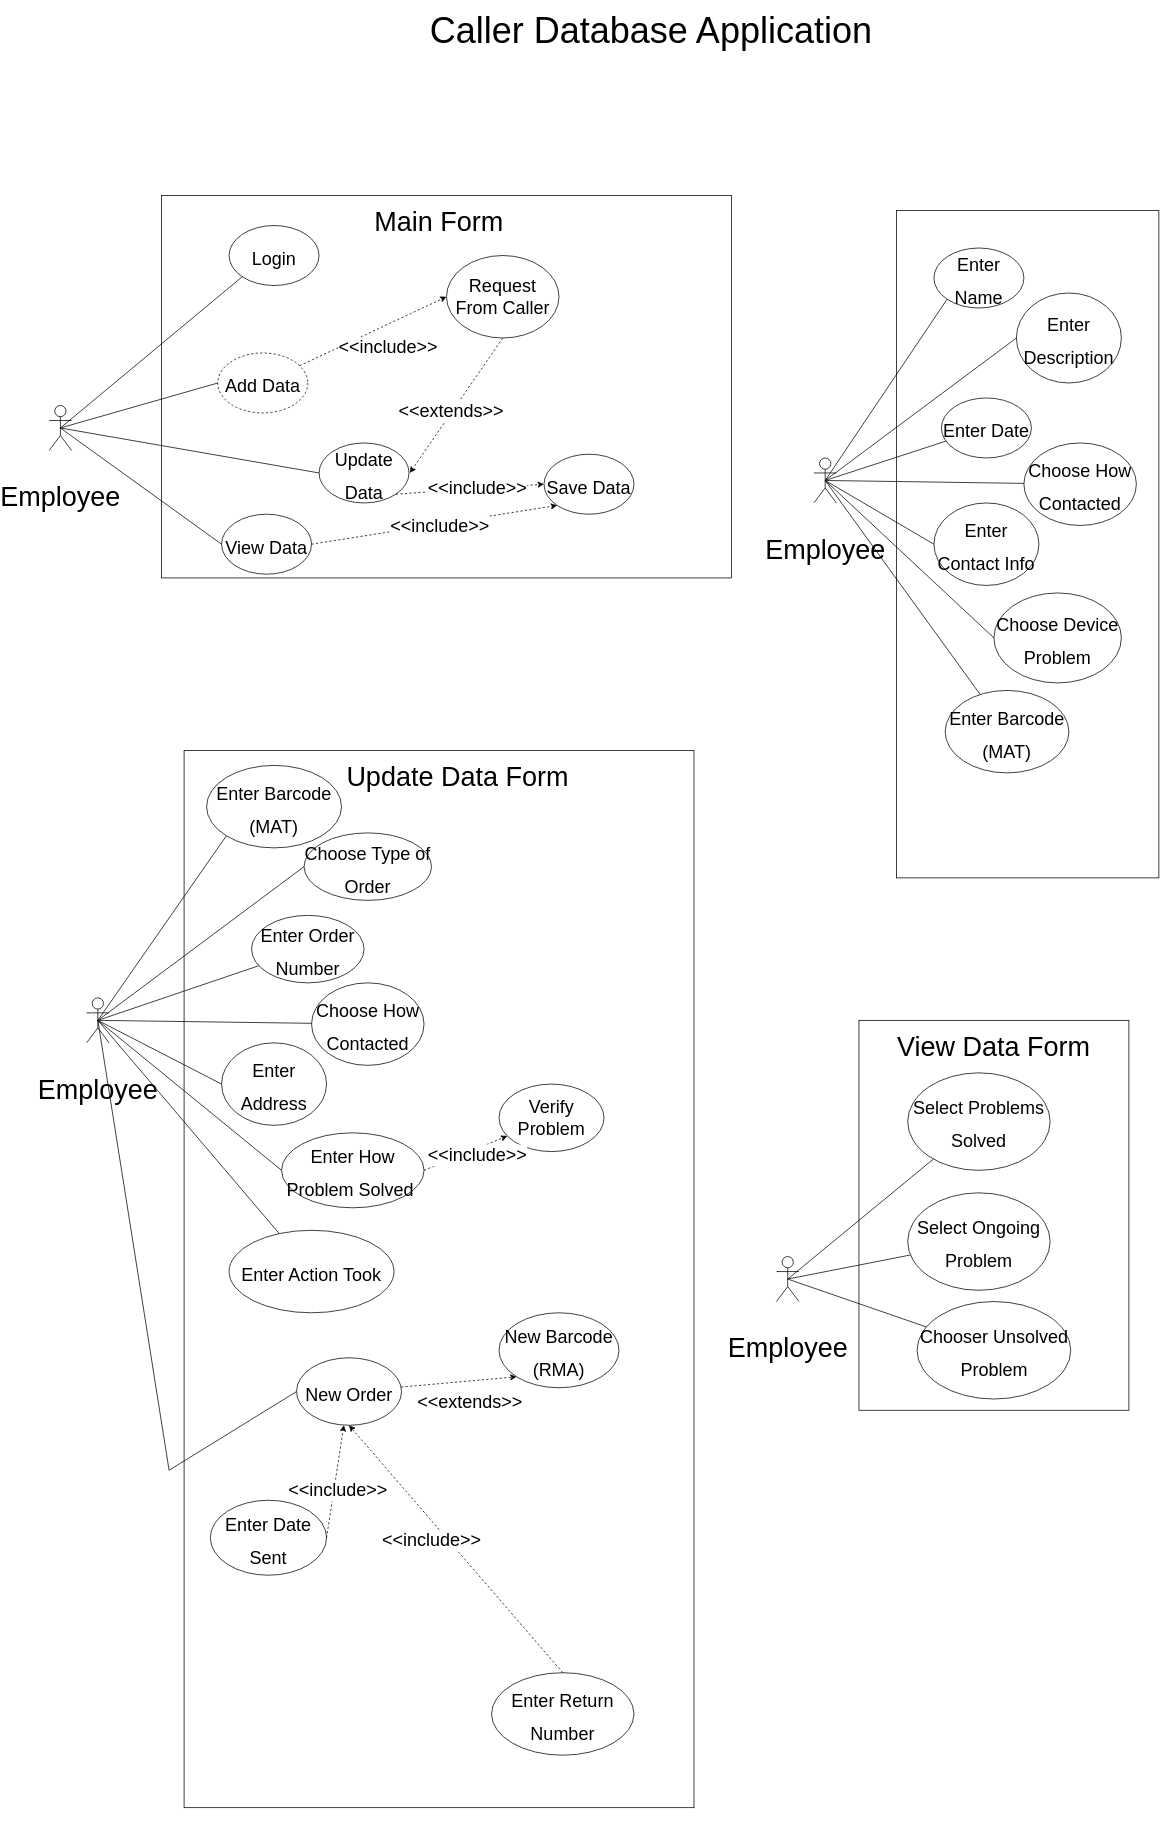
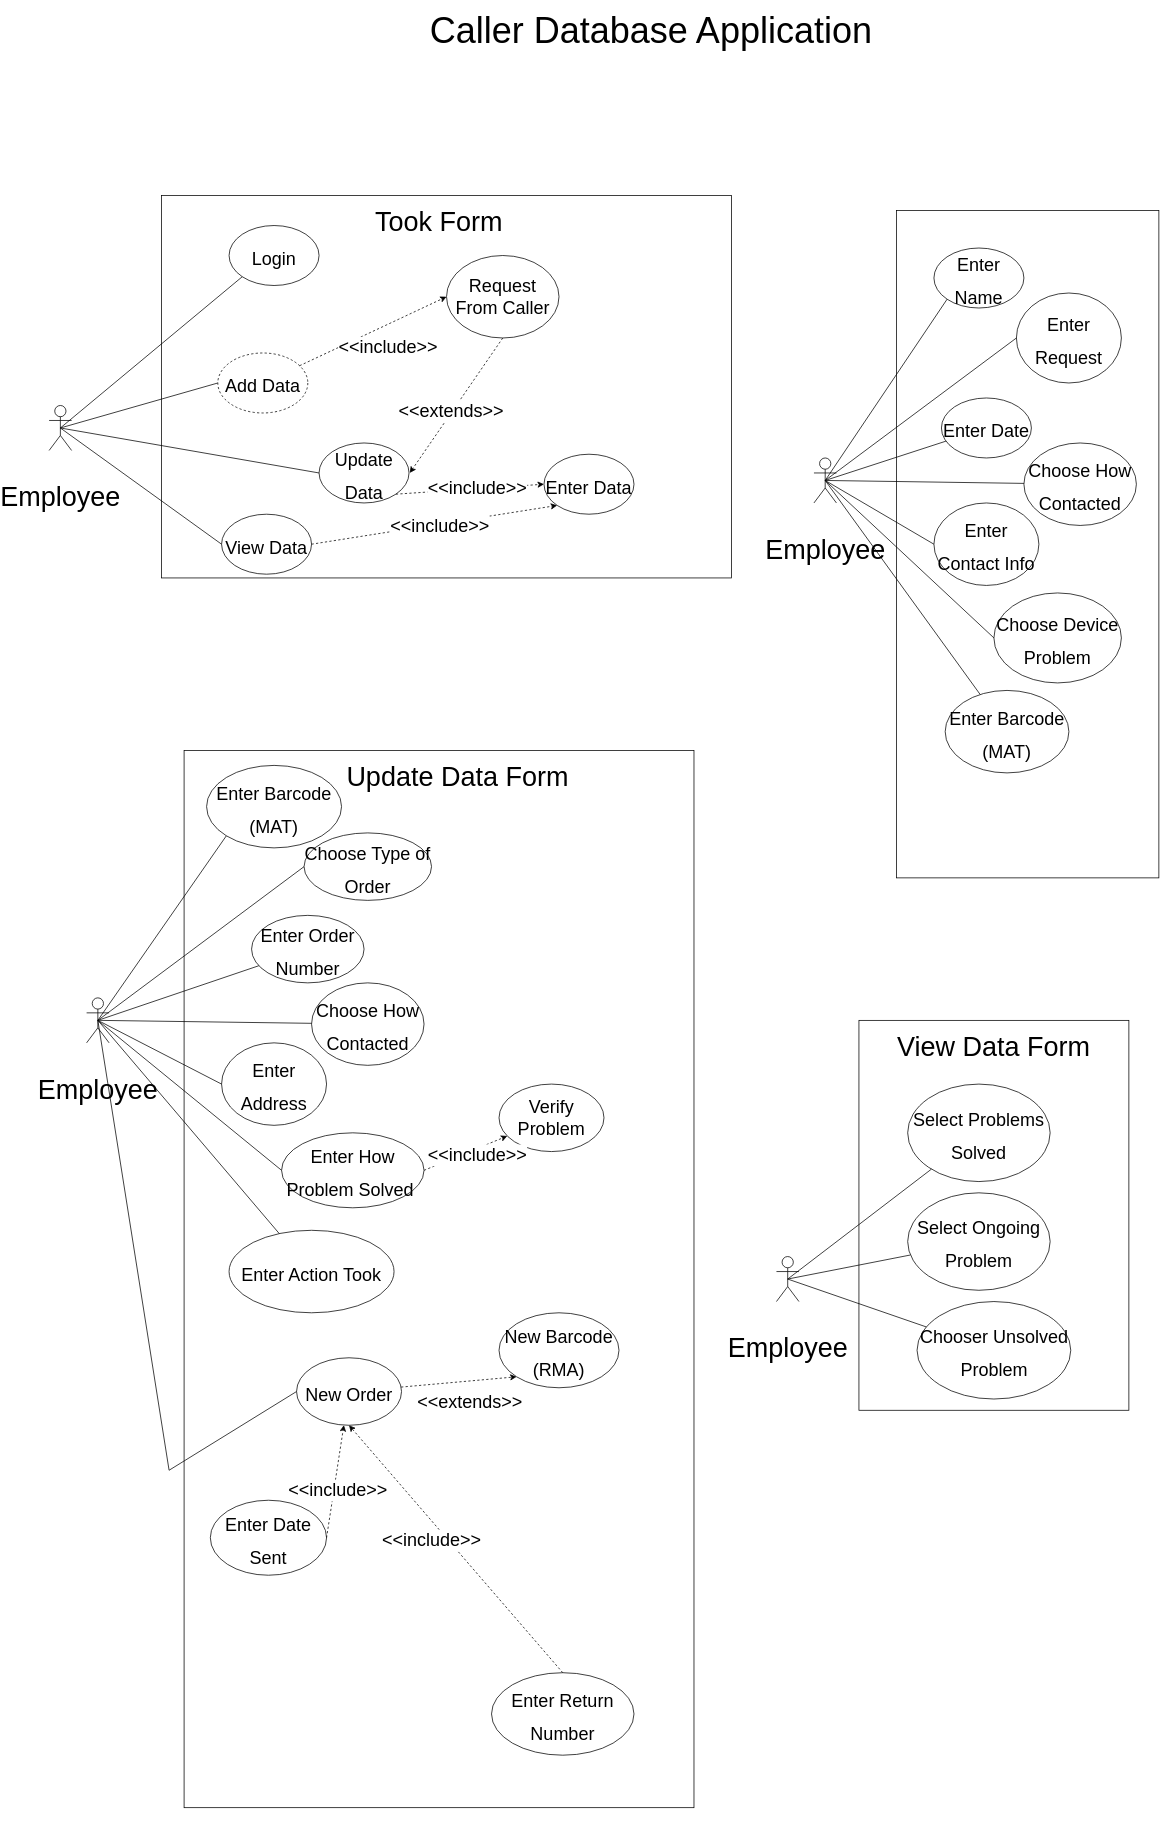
node "Main Form": label "Main Form" -> "Took Form"
node "Enter Description": label "Enter Description" -> "Enter Request"
node "Save Data": label "Save Data" -> "Enter Data"
node "Select Problems Solved": moved (979, 1122) -> (979, 1133)
